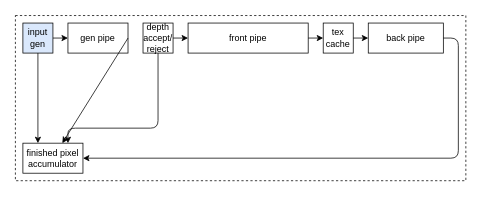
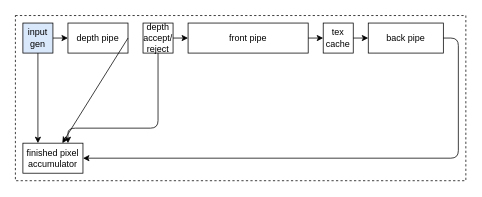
node "gen pipe": label "gen pipe" -> "depth pipe"
